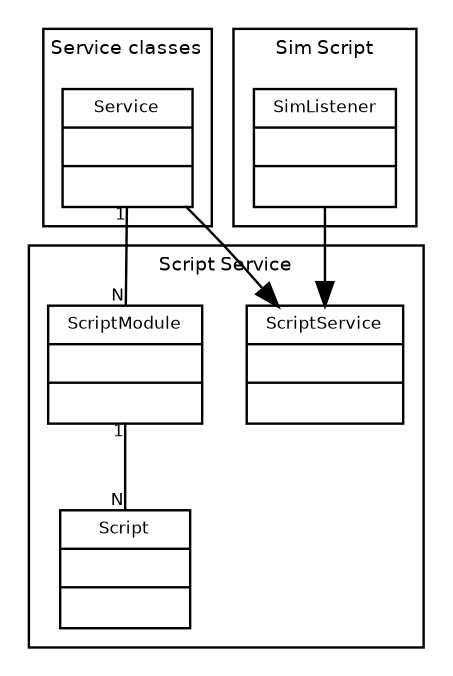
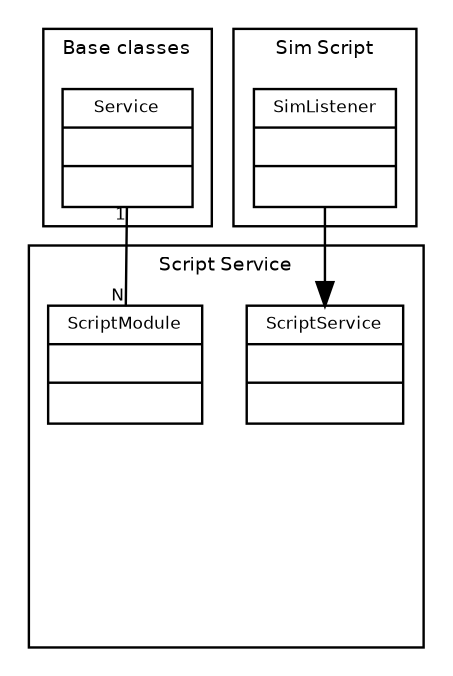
cluster "Service classes": label "Service classes" -> "Base classes"
edge "Service" -> "ScriptService": removed
node "Script": removed
